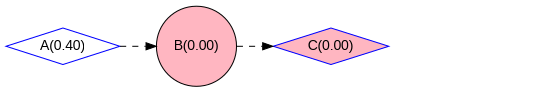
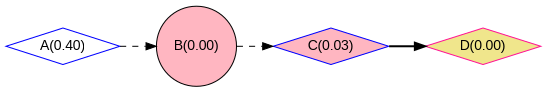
node "C(0.00)": label "C(0.00)" -> "C(0.03)"
node "D(0.00)": added
